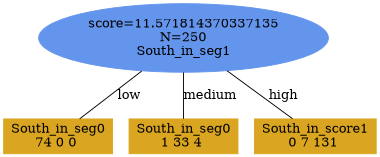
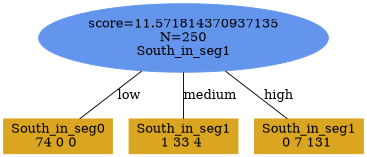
node "score=11.571814370337135 N=250 South_in_seg1": label "score=11.571814370337135 N=250 South_in_seg1" -> "score=11.571814370937135 N=250 South_in_seg1"
node "South_in_seg0 1 33 4": label "South_in_seg0 1 33 4" -> "South_in_seg1 1 33 4"
node "South_in_score1 0 7 131": label "South_in_score1 0 7 131" -> "South_in_seg1 0 7 131"
